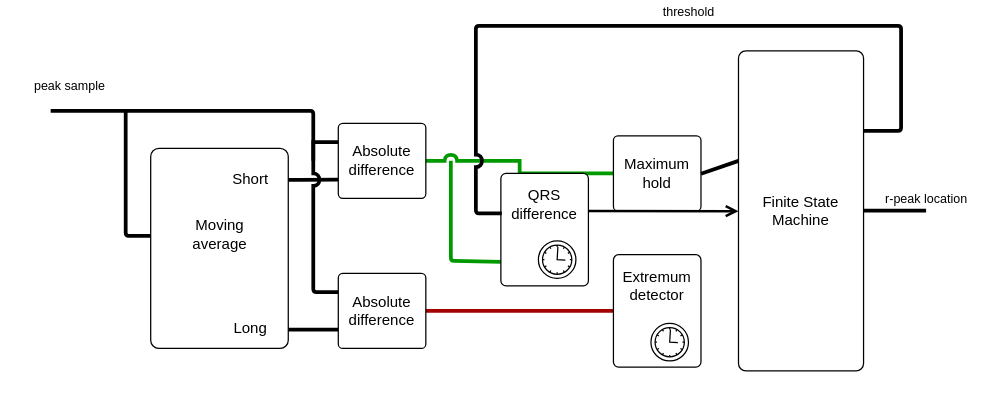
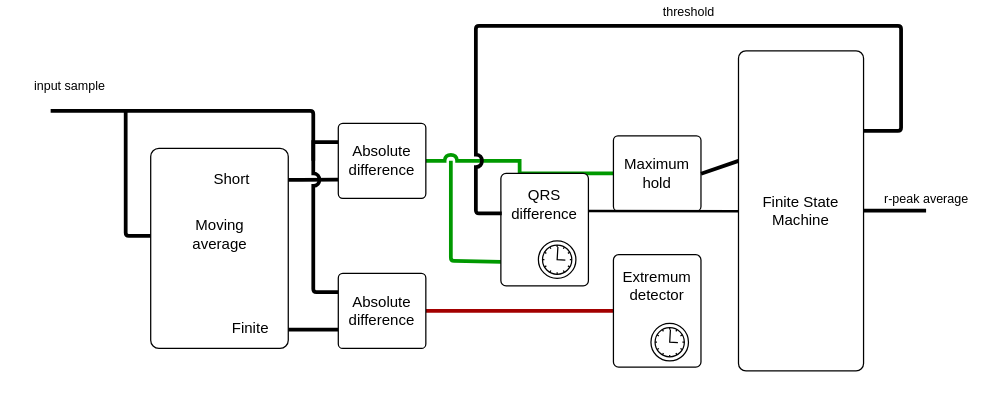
node "peak sample": label "peak sample" -> "input sample"
node "Short": moved (251, 179) -> (232, 179)
node "r-peak location": label "r-peak location" -> "r-peak average"
edge "QRS difference" -> "Finite State Machine": arrowhead open -> none
node "Long": label "Long" -> "Finite"
